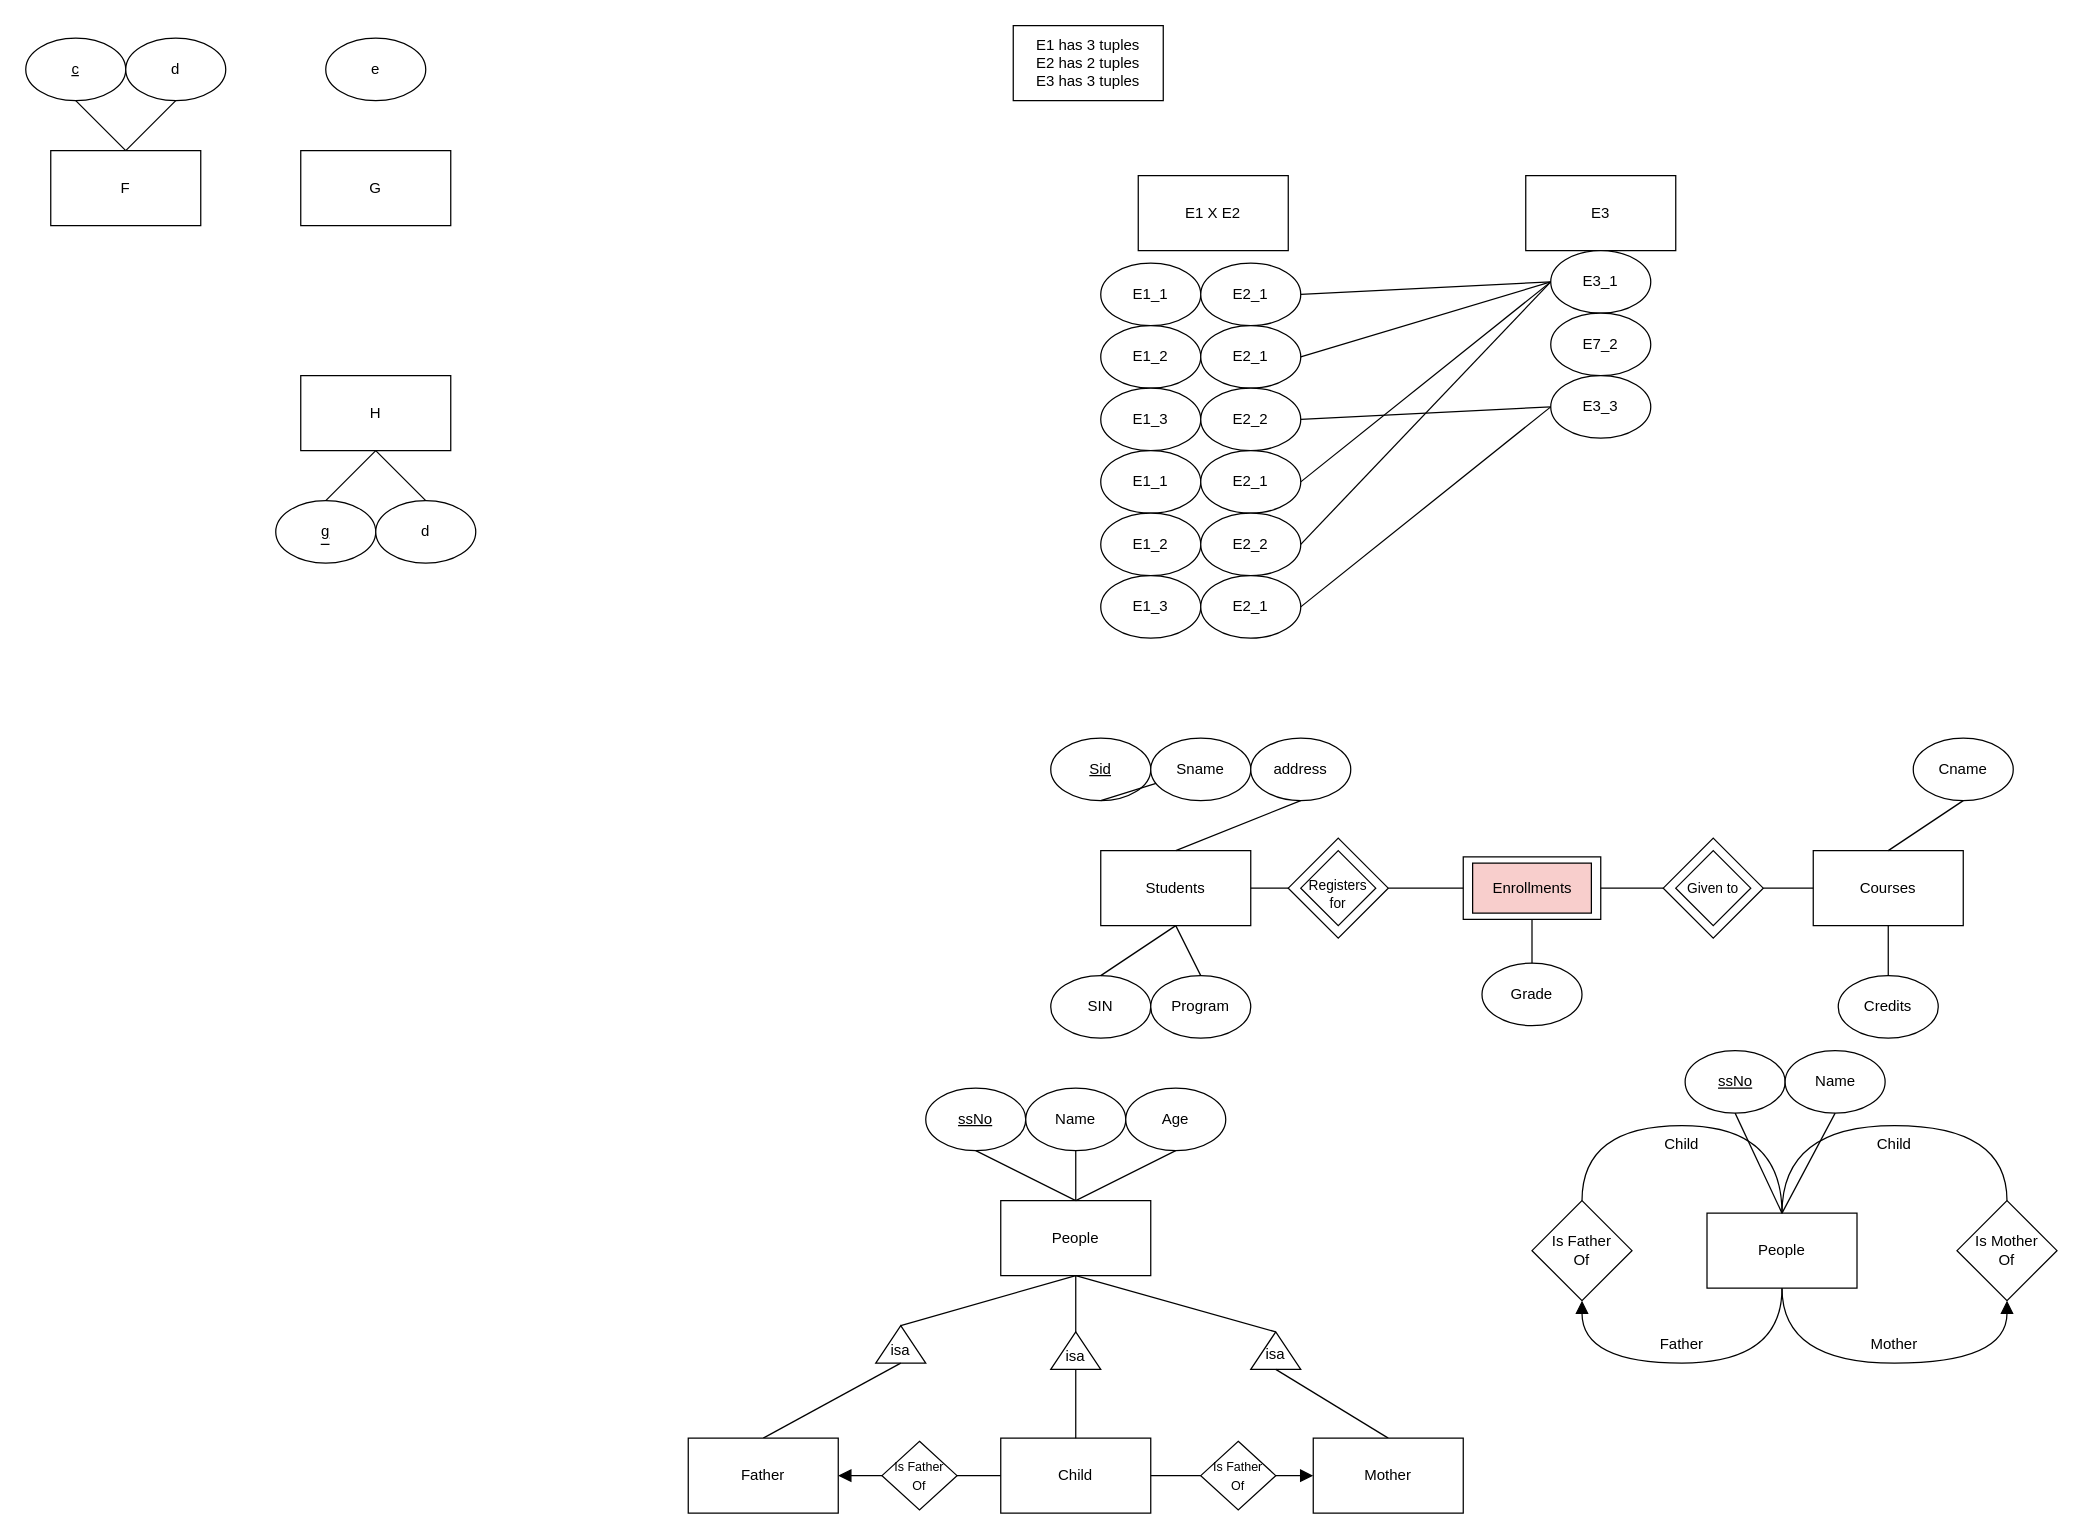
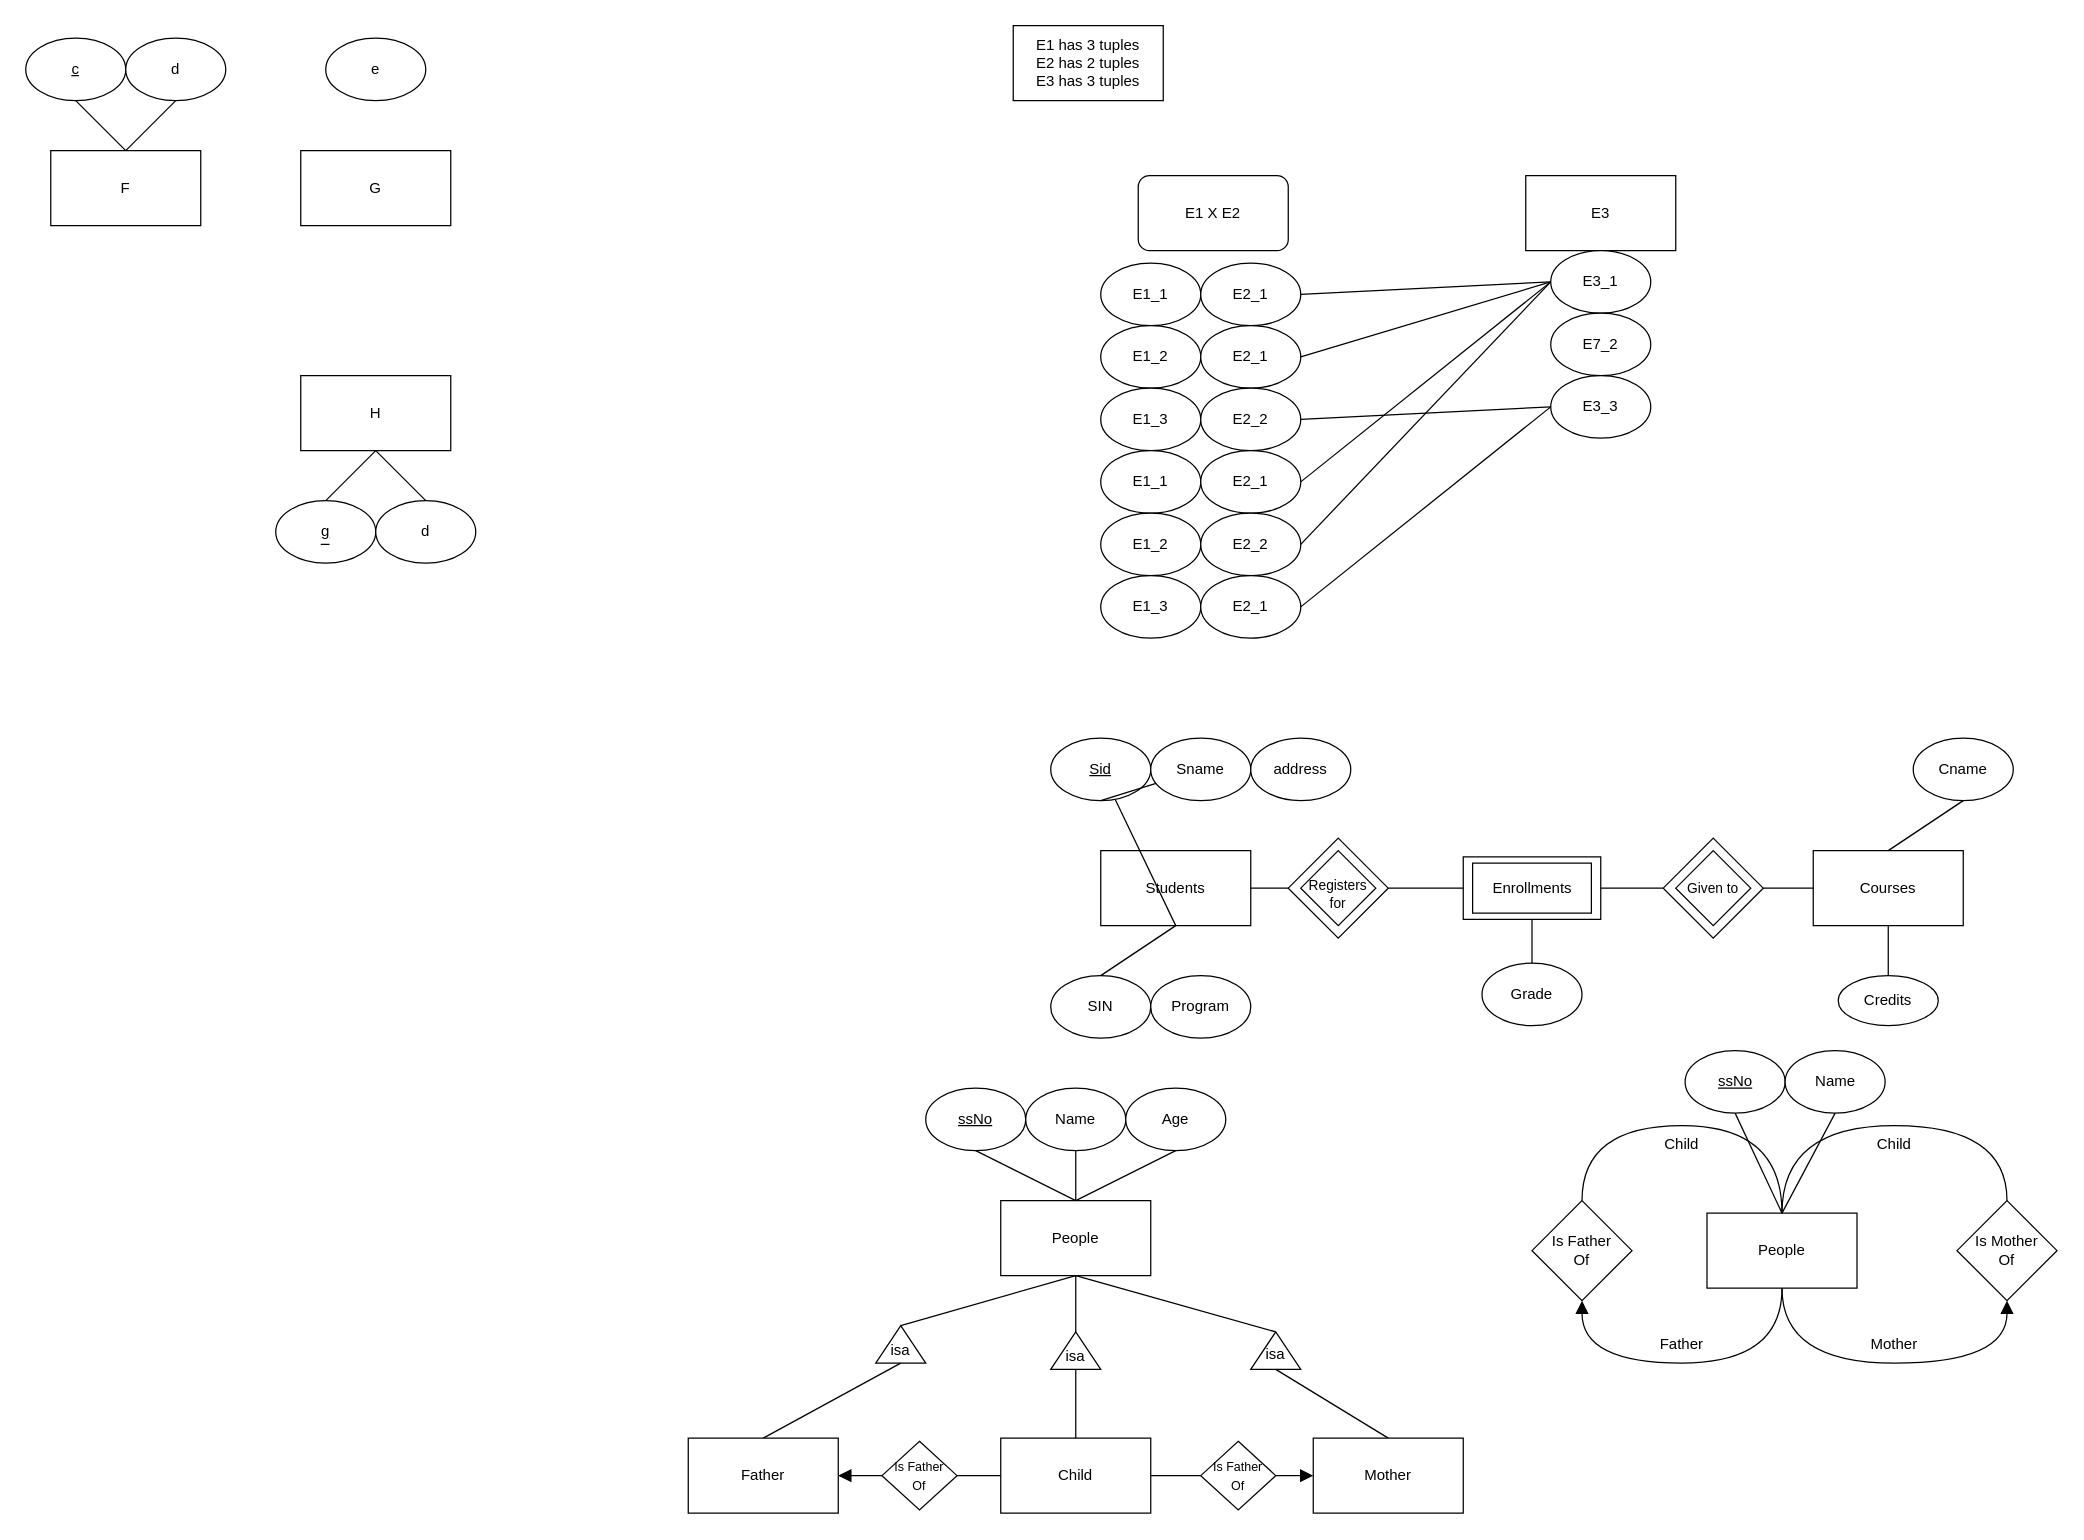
node "E1 X E2": shape rectangle -> rounded rectangle
edge "address" -- "Students": removed
node "Enrollments": fillcolor #f8cecc -> #ffffff
edge "Students" -- "Program": now "Students" -- "Sid"
node "Credits": size 100x63 -> 100x50
